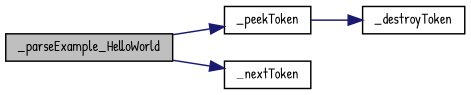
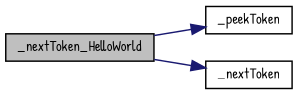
node "_destroyToken": removed
node "_parseExample_HelloWorld": label "_parseExample_HelloWorld" -> "_nextToken_HelloWorld"
